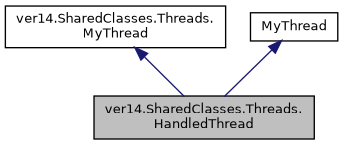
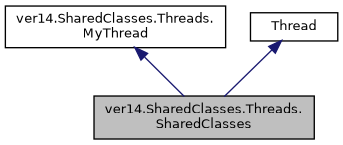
node "MyThread": label "MyThread" -> "Thread"
node "ver14.SharedClasses.Threads. HandledThread": label "ver14.SharedClasses.Threads. HandledThread" -> "ver14.SharedClasses.Threads. SharedClasses"
